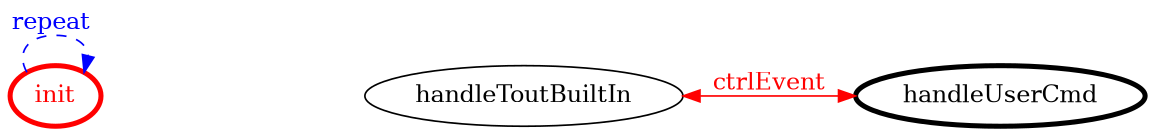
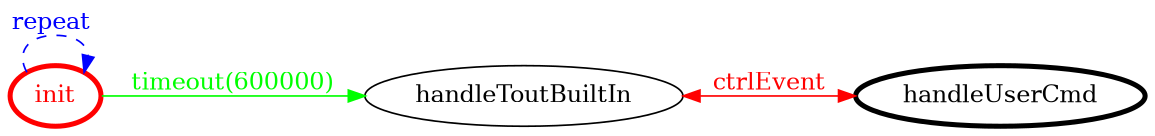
edge "init" -> "handleToutBuiltIn": added, label "timeout(600000)"
